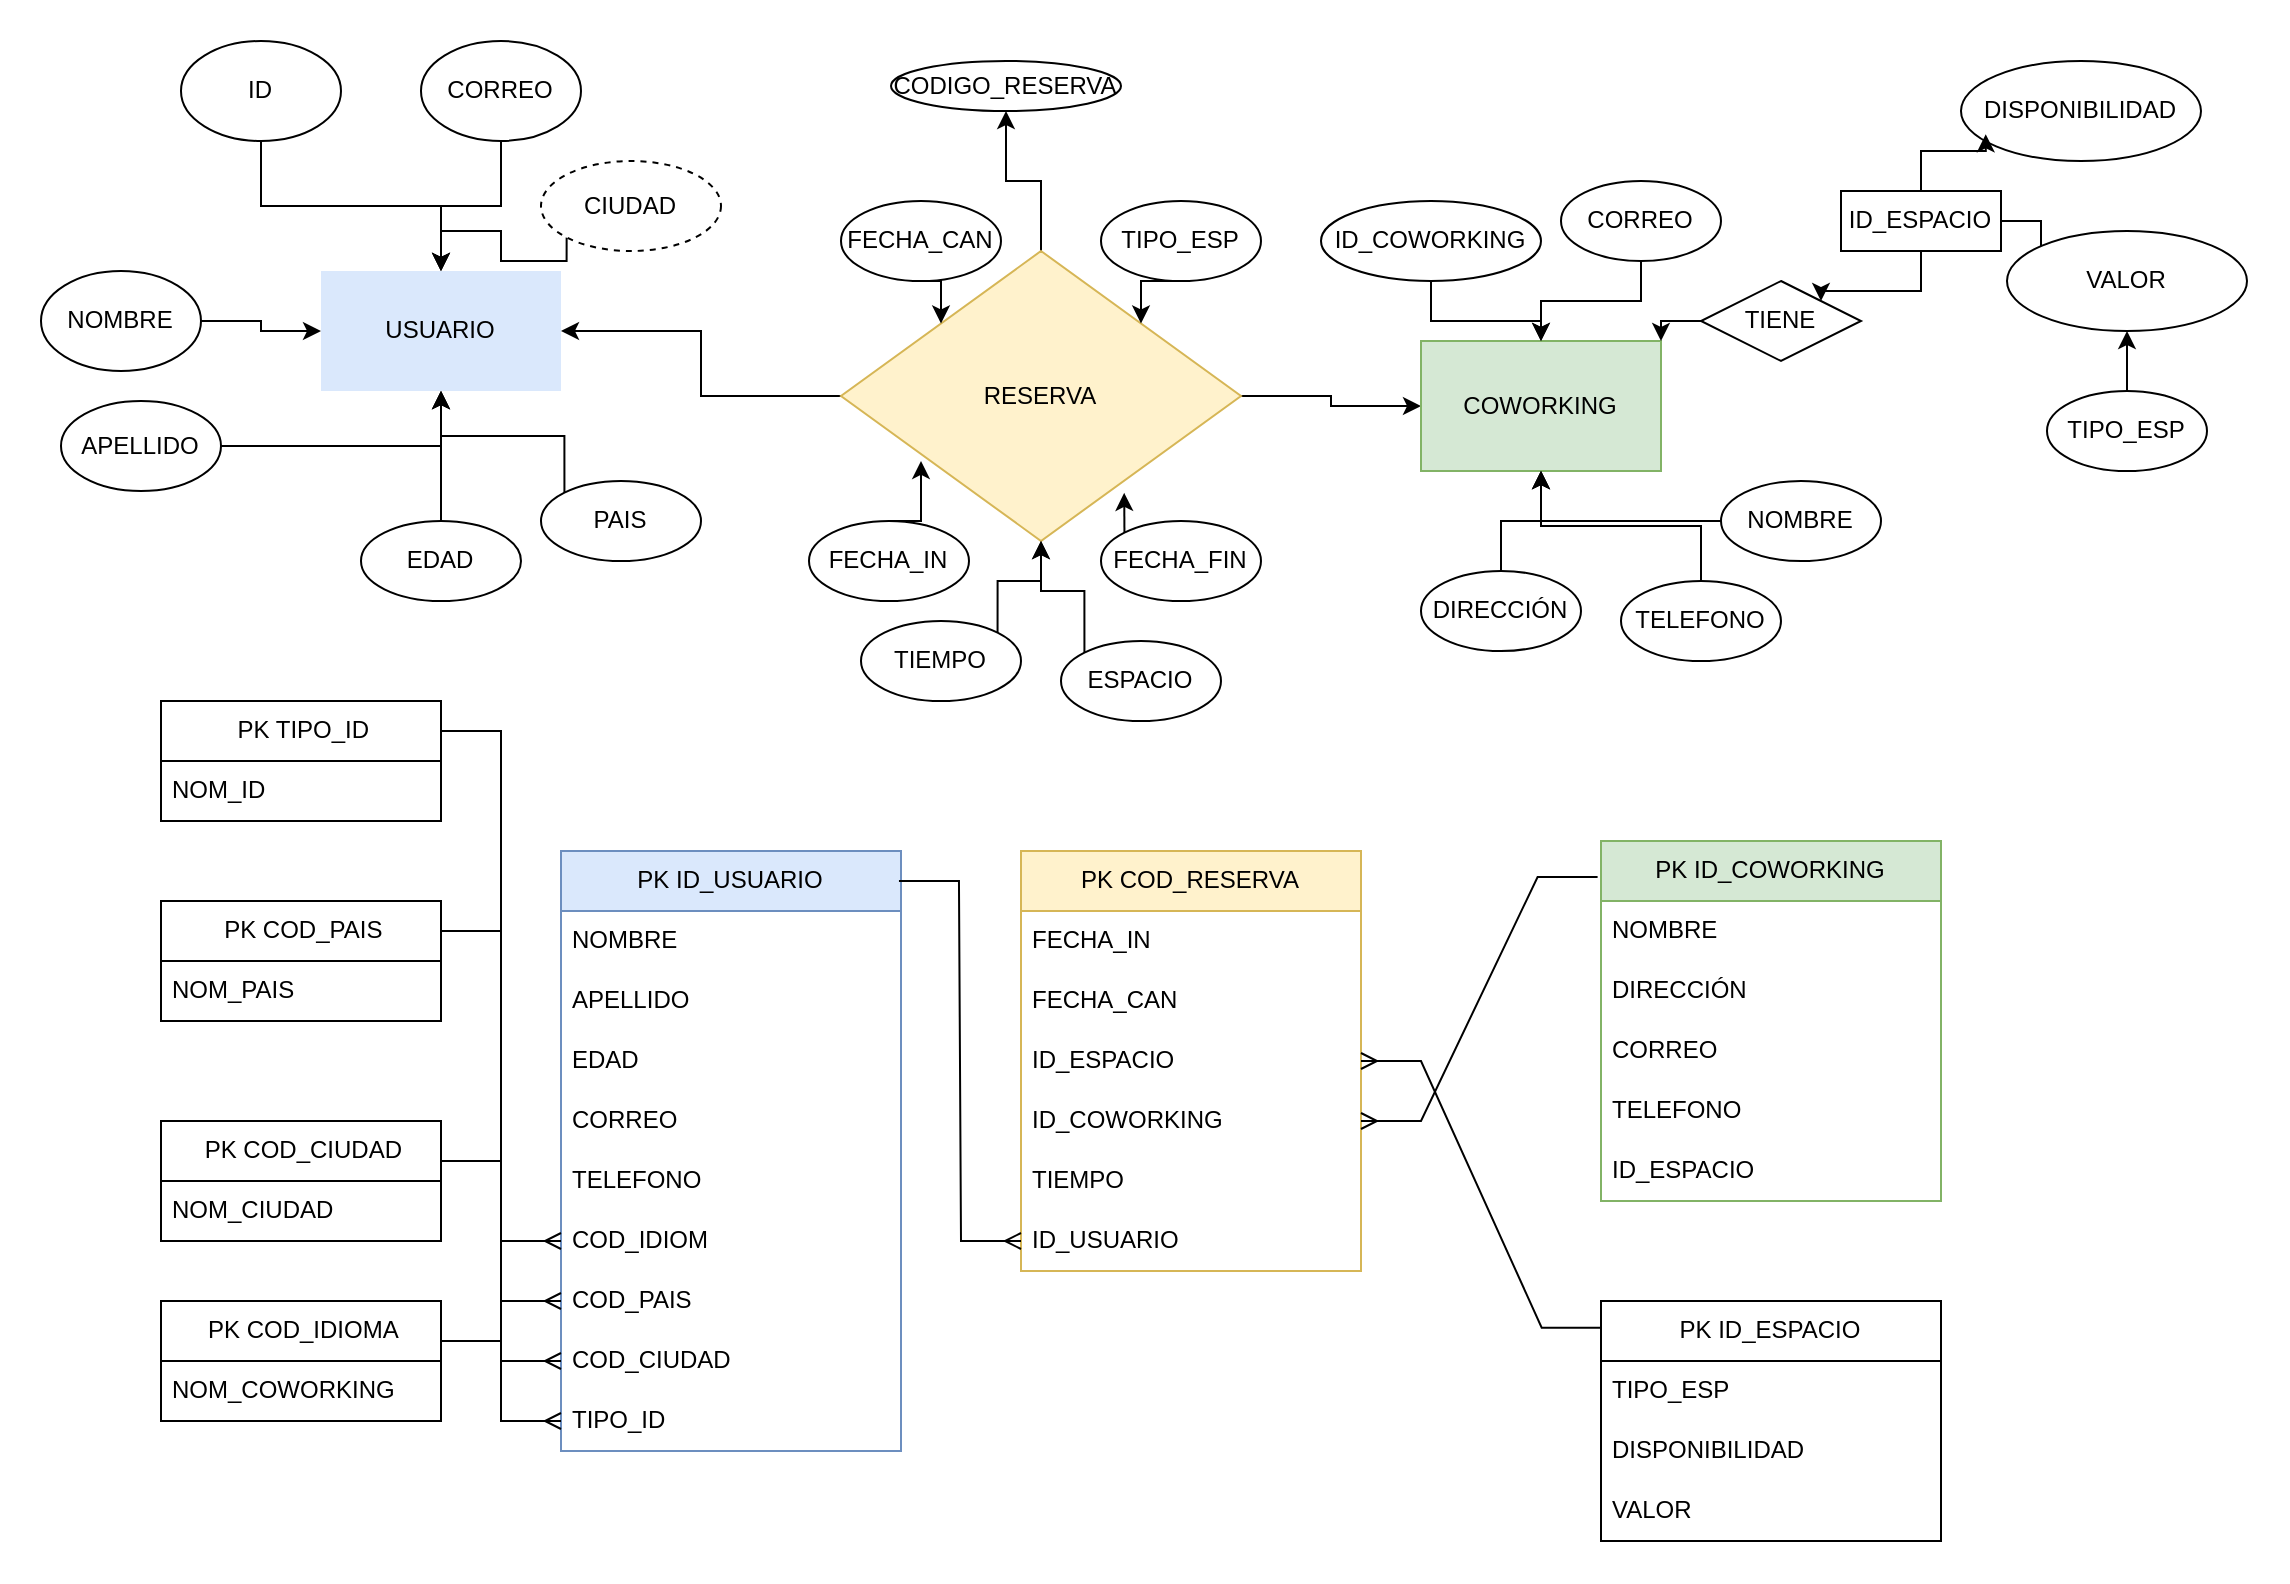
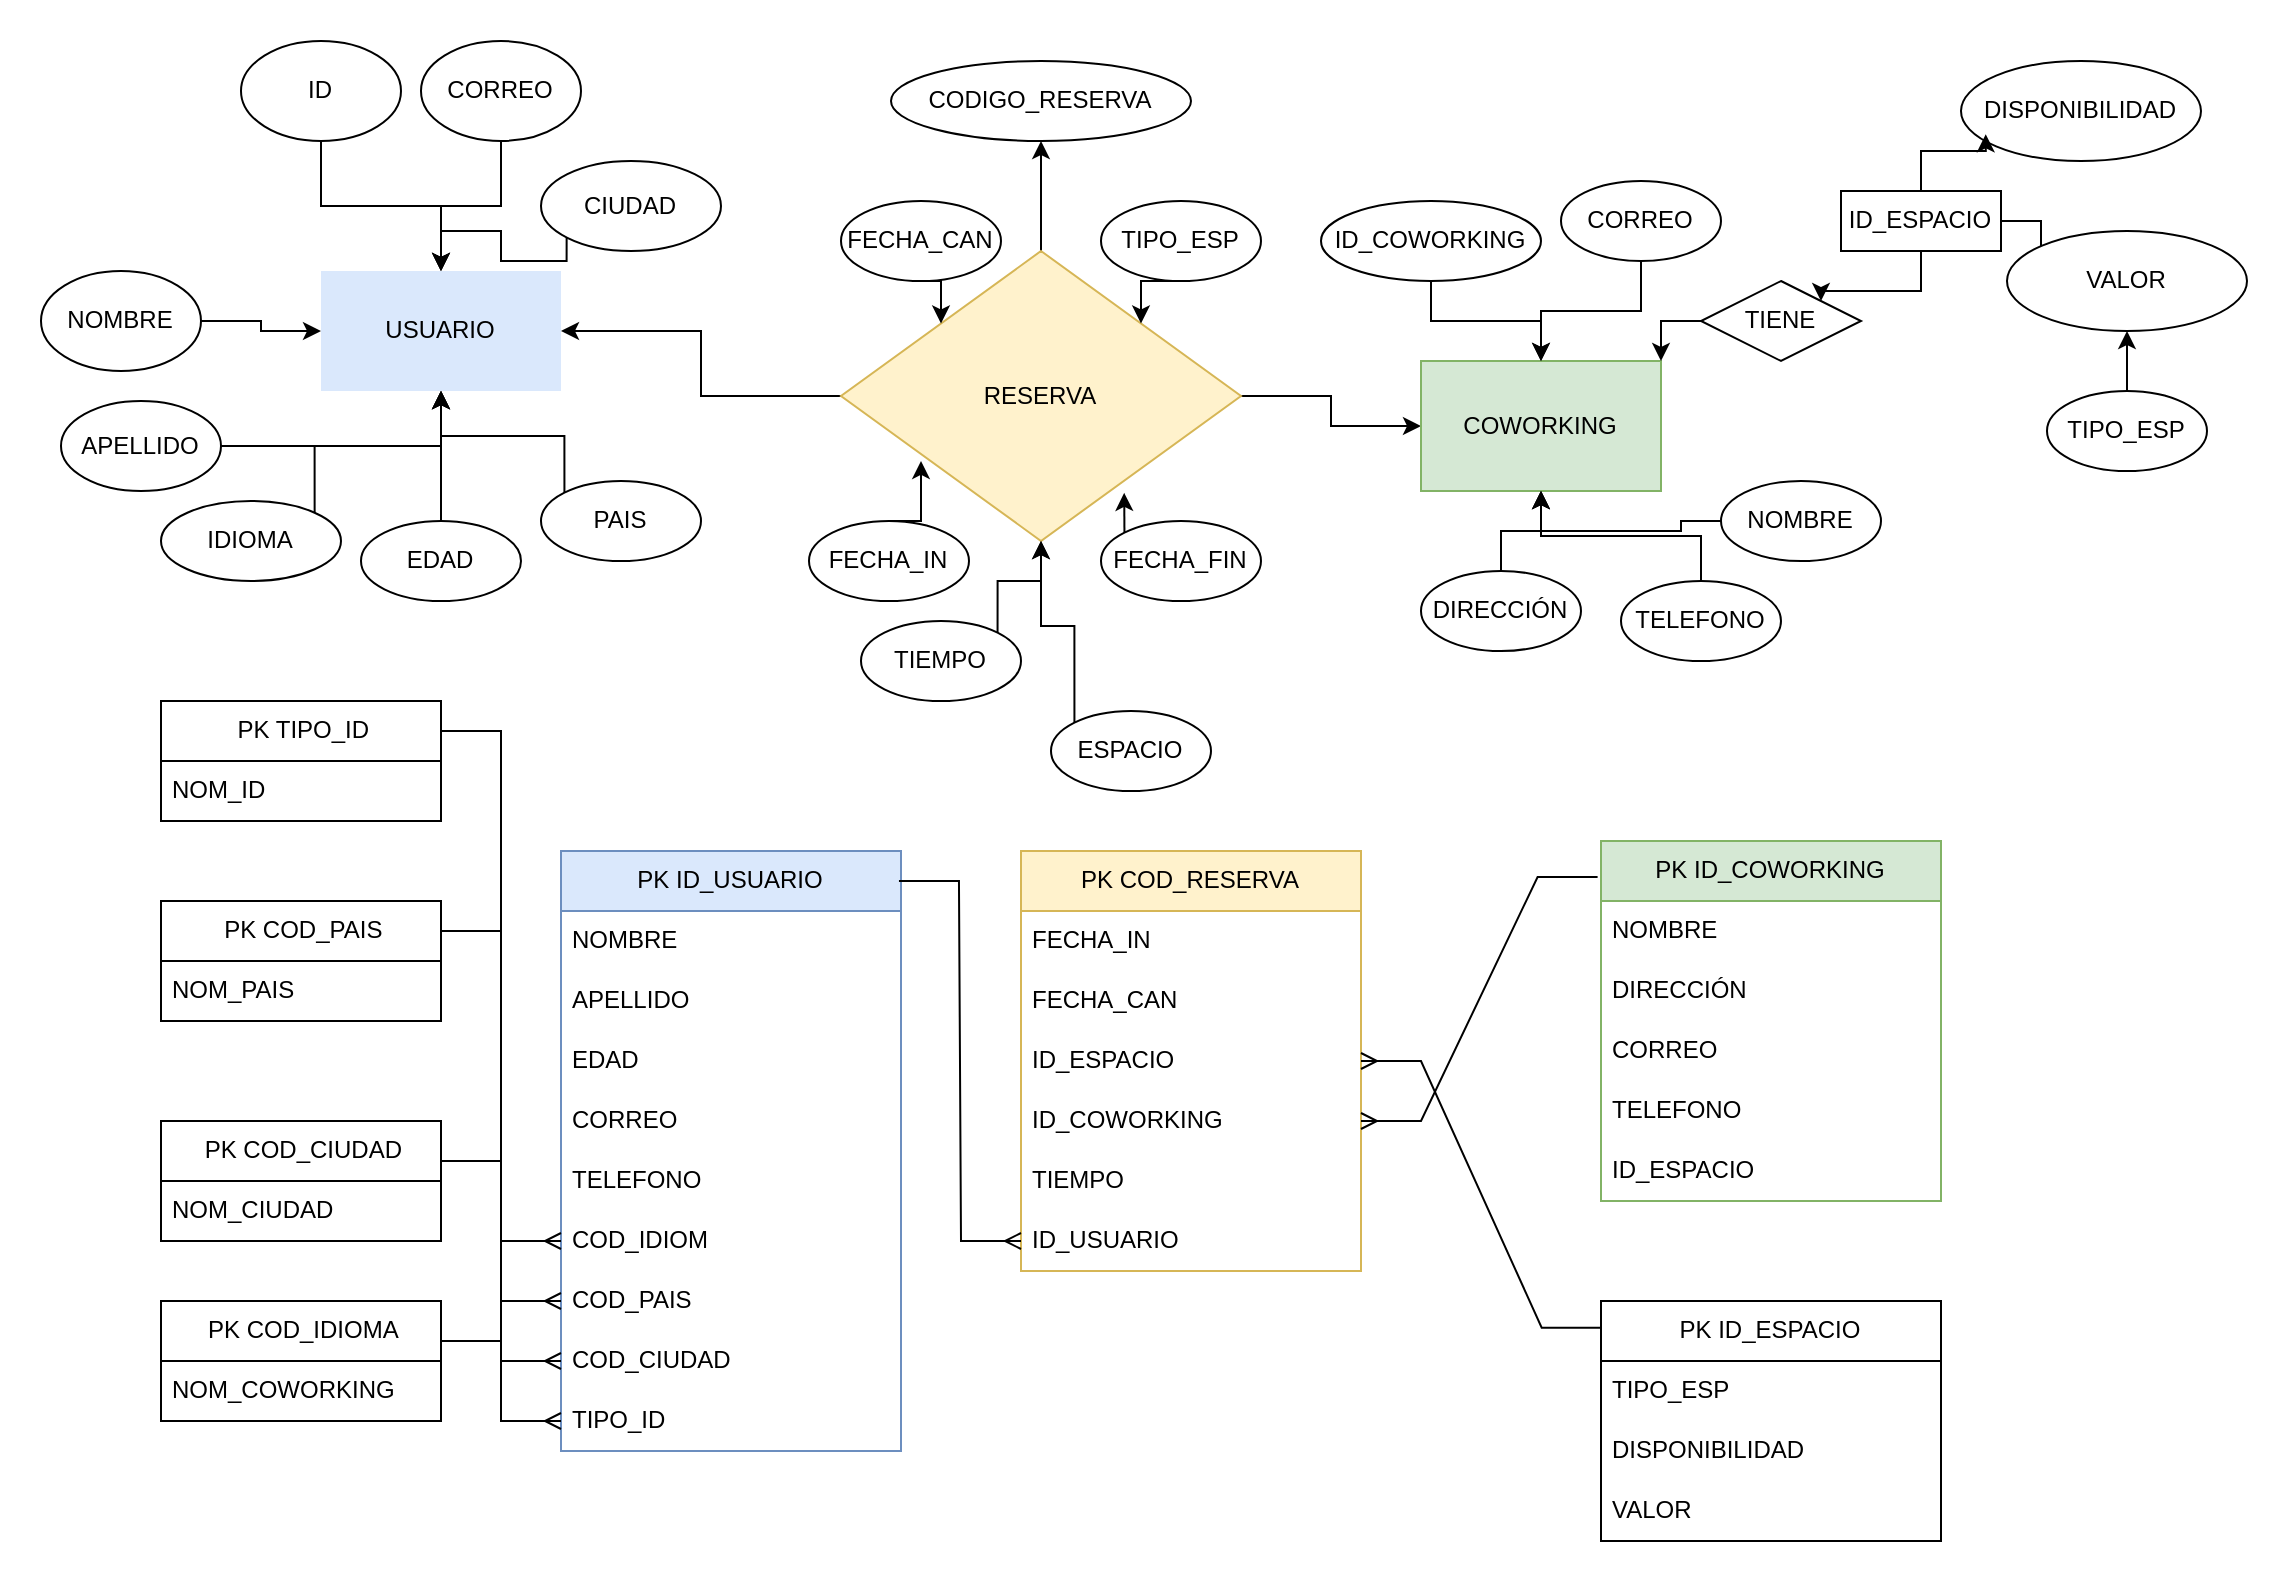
node "CODIGO_RESERVA": size 230x50 -> 300x80
node "ID": moved (261, 91) -> (321, 91)
node "CIUDAD": style dashed -> solid
node "COWORKING": moved (1541, 406) -> (1541, 426)
edge "IDIOMA" -> "USUARIO": added
node "IDIOMA": added
node "ESPACIO": moved (1141, 681) -> (1131, 751)
